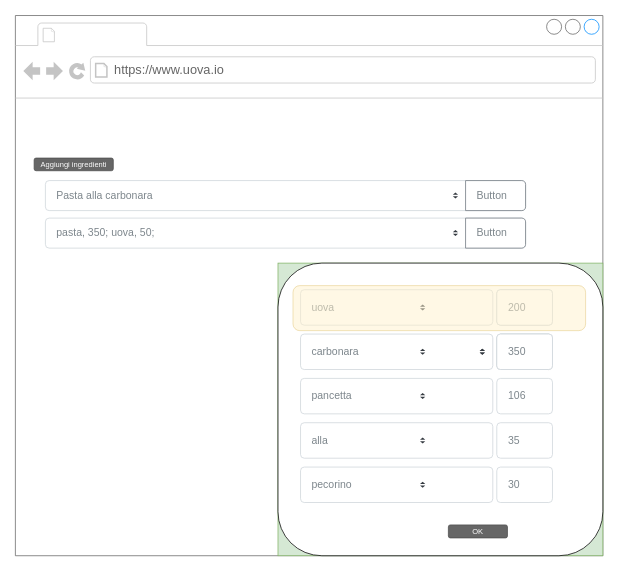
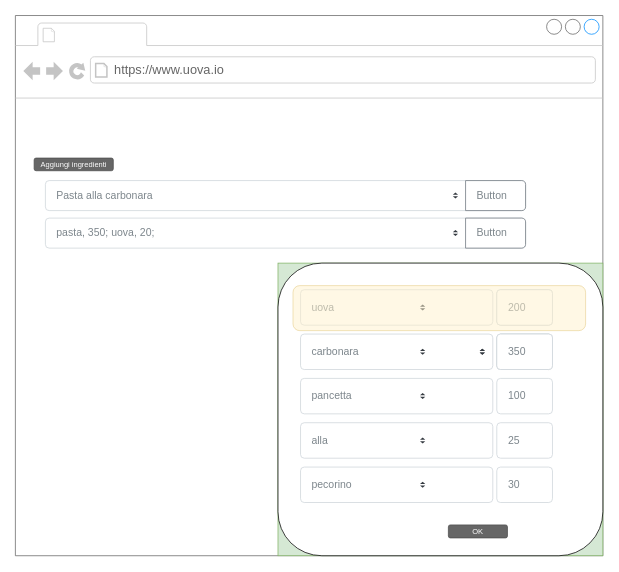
node "pasta, 350; uova, 50;": label "pasta, 350; uova, 50;" -> "pasta, 350; uova, 20;"
node "106": label "106" -> "100"
node "35": label "35" -> "25"
